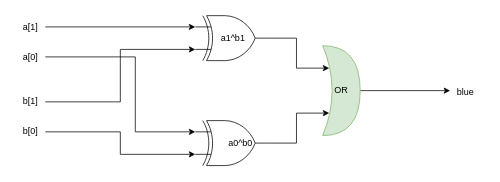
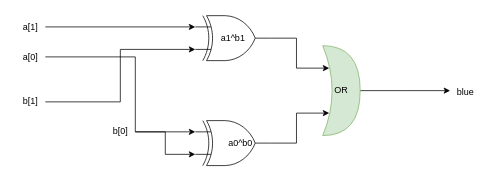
node "b[0]": moved (30, 132) -> (120, 132)
